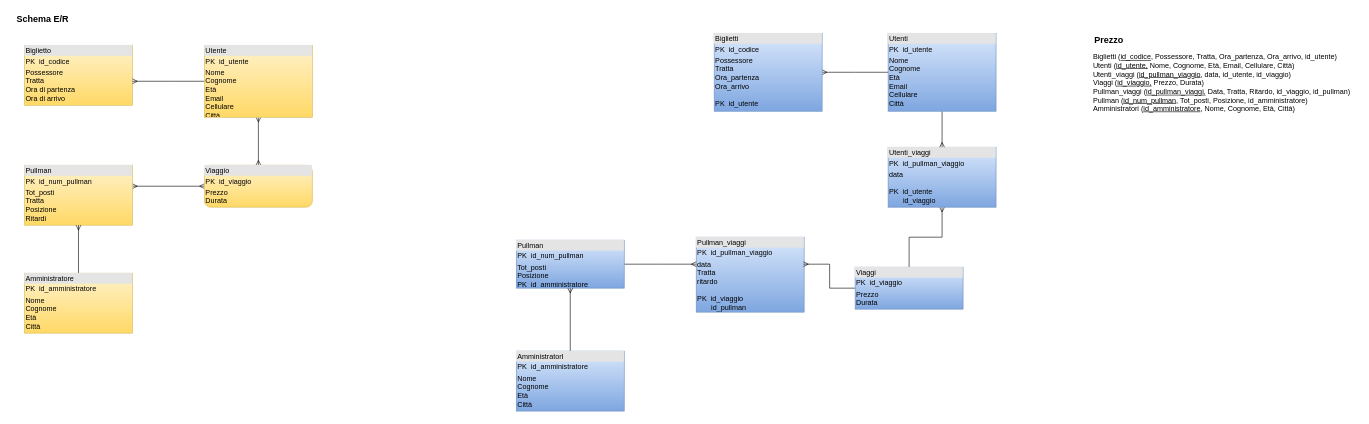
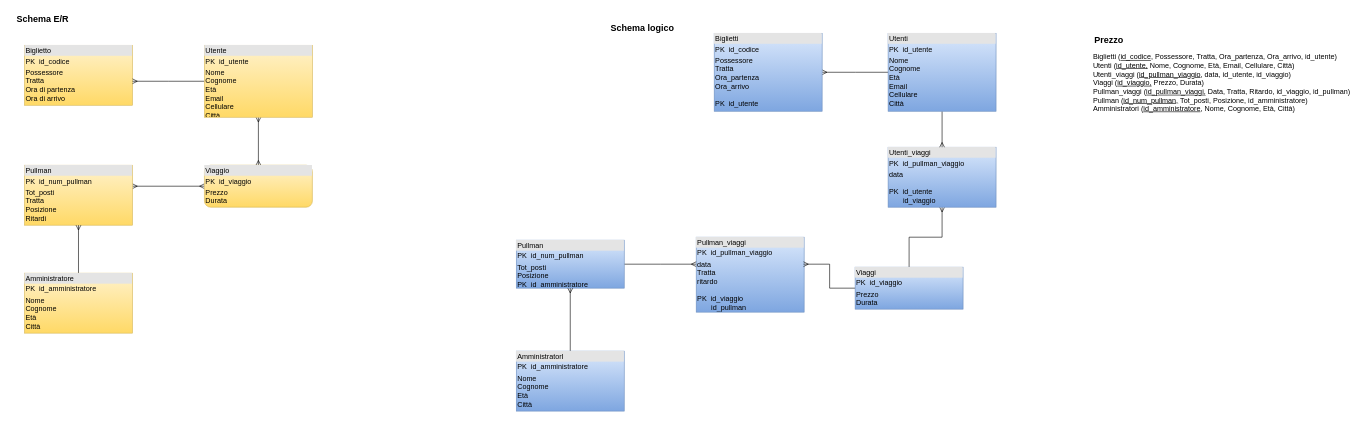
node "Schema logico": added
